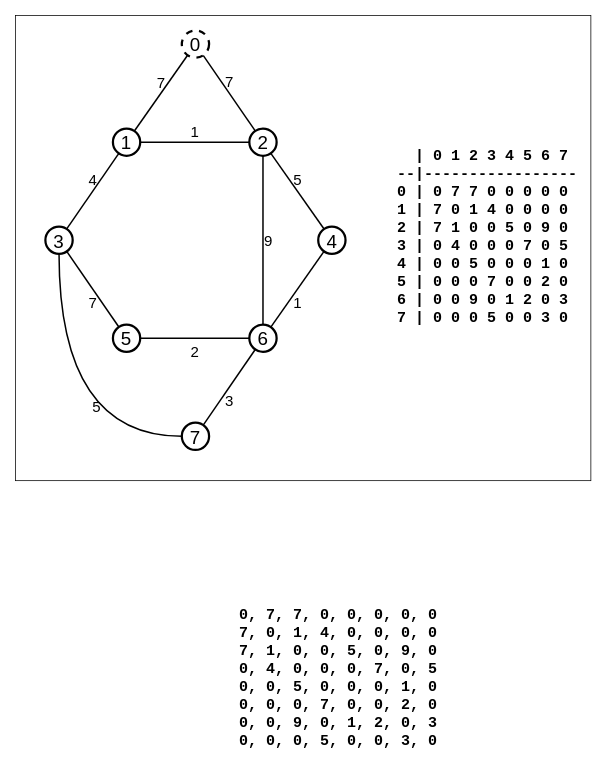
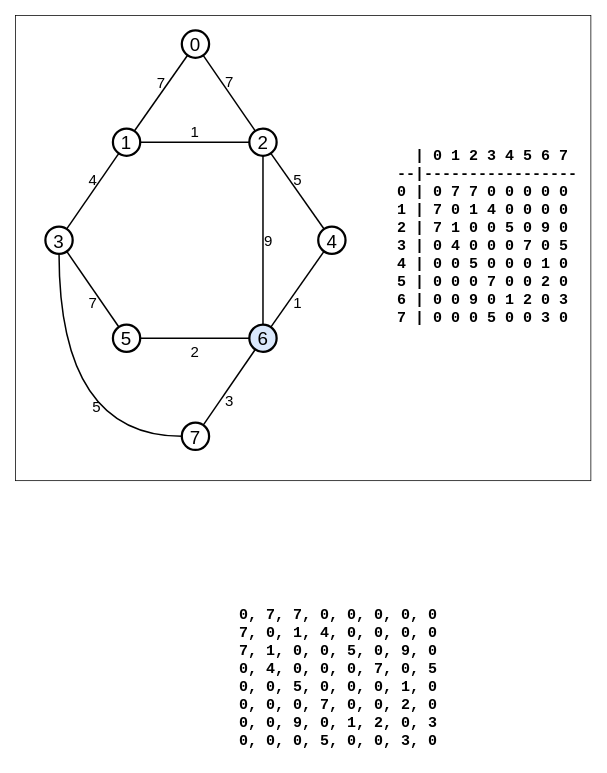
node "0": style dashed -> solid
node "6": fillcolor #ffffff -> #dae8fc
